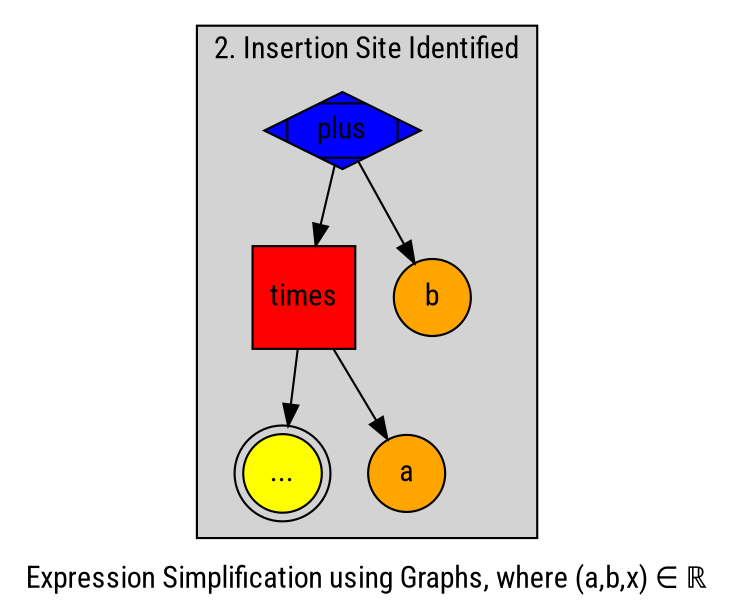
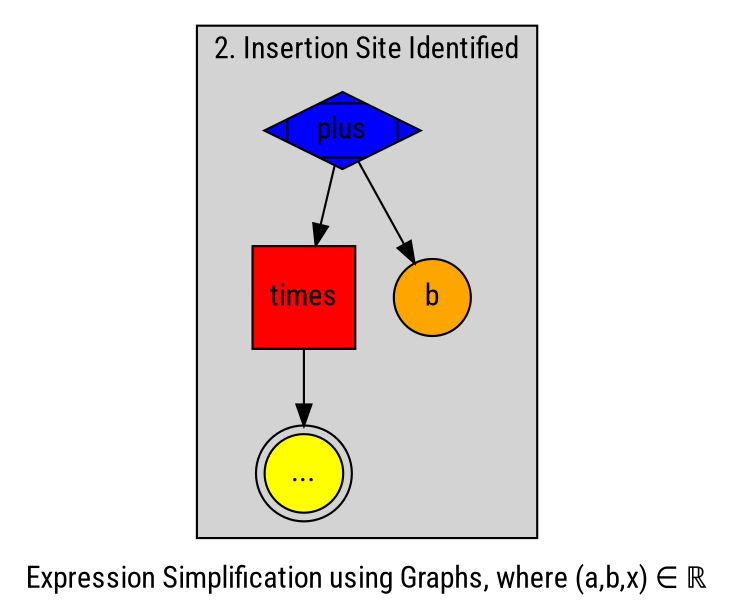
node "a": removed
